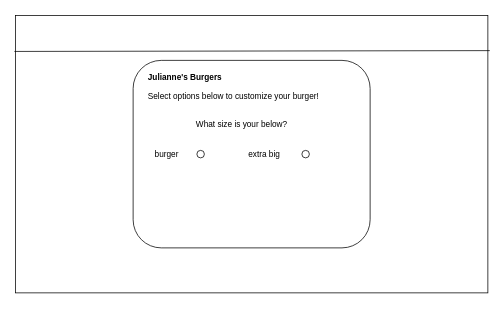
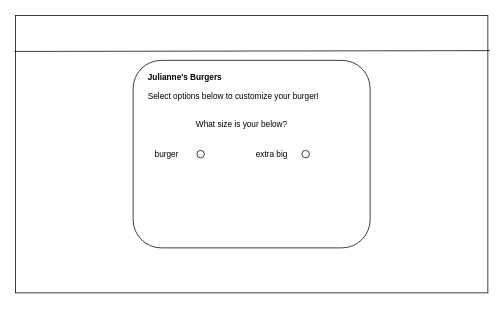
node "extra big": moved (264, 154) -> (272, 154)
